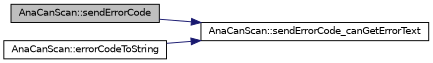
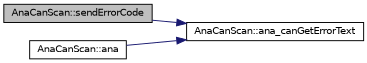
node "AnaCanScan::sendErrorCode_canGetErrorText": label "AnaCanScan::sendErrorCode_canGetErrorText" -> "AnaCanScan::ana_canGetErrorText"
node "AnaCanScan::errorCodeToString": label "AnaCanScan::errorCodeToString" -> "AnaCanScan::ana"
